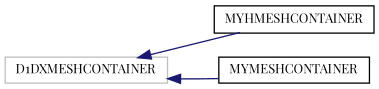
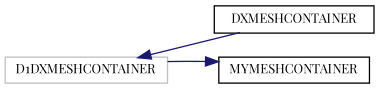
node "MYHMESHCONTAINER": label "MYHMESHCONTAINER" -> "DXMESHCONTAINER"
edge "MYMESHCONTAINER" -> "D1DXMESHCONTAINER": reversed
